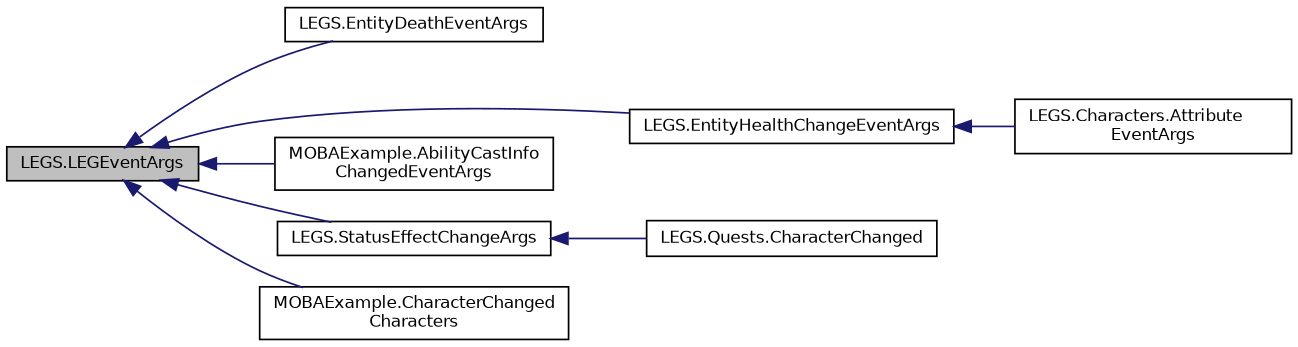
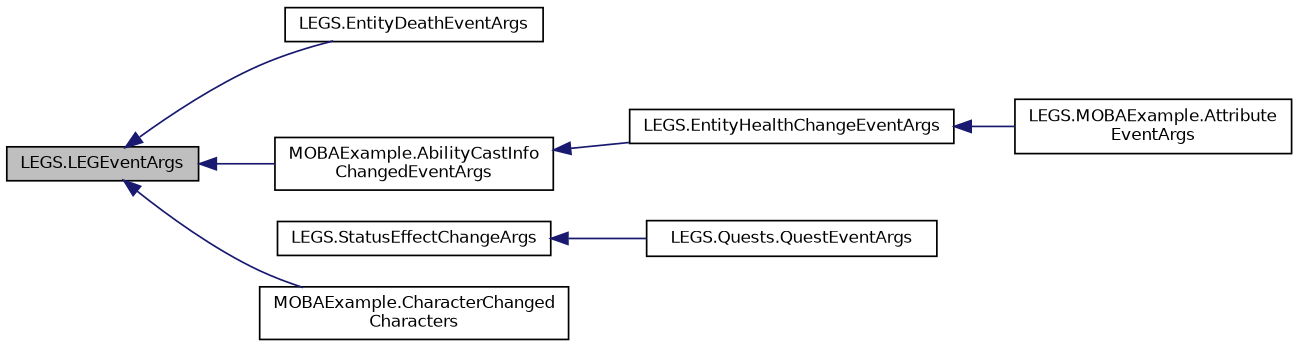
edge "LEGS.EntityHealthChangeEventArgs" -> "LEGS.LEGEventArgs": now "LEGS.EntityHealthChangeEventArgs" -> "MOBAExample.AbilityCastInfo ChangedEventArgs"
node "LEGS.Characters.Attribute EventArgs": label "LEGS.Characters.Attribute EventArgs" -> "LEGS.MOBAExample.Attribute EventArgs"
edge "LEGS.StatusEffectChangeArgs" -> "LEGS.LEGEventArgs": removed
node "LEGS.Quests.CharacterChanged": label "LEGS.Quests.CharacterChanged" -> "LEGS.Quests.QuestEventArgs"
